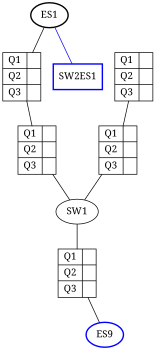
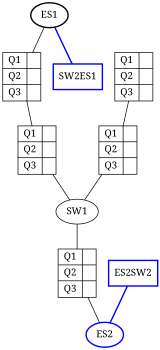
edge "ES1" -- "SW2ES1": style solid -> bold
node "ES2SW2": added
node "ES9": label "ES9" -> "ES2"
